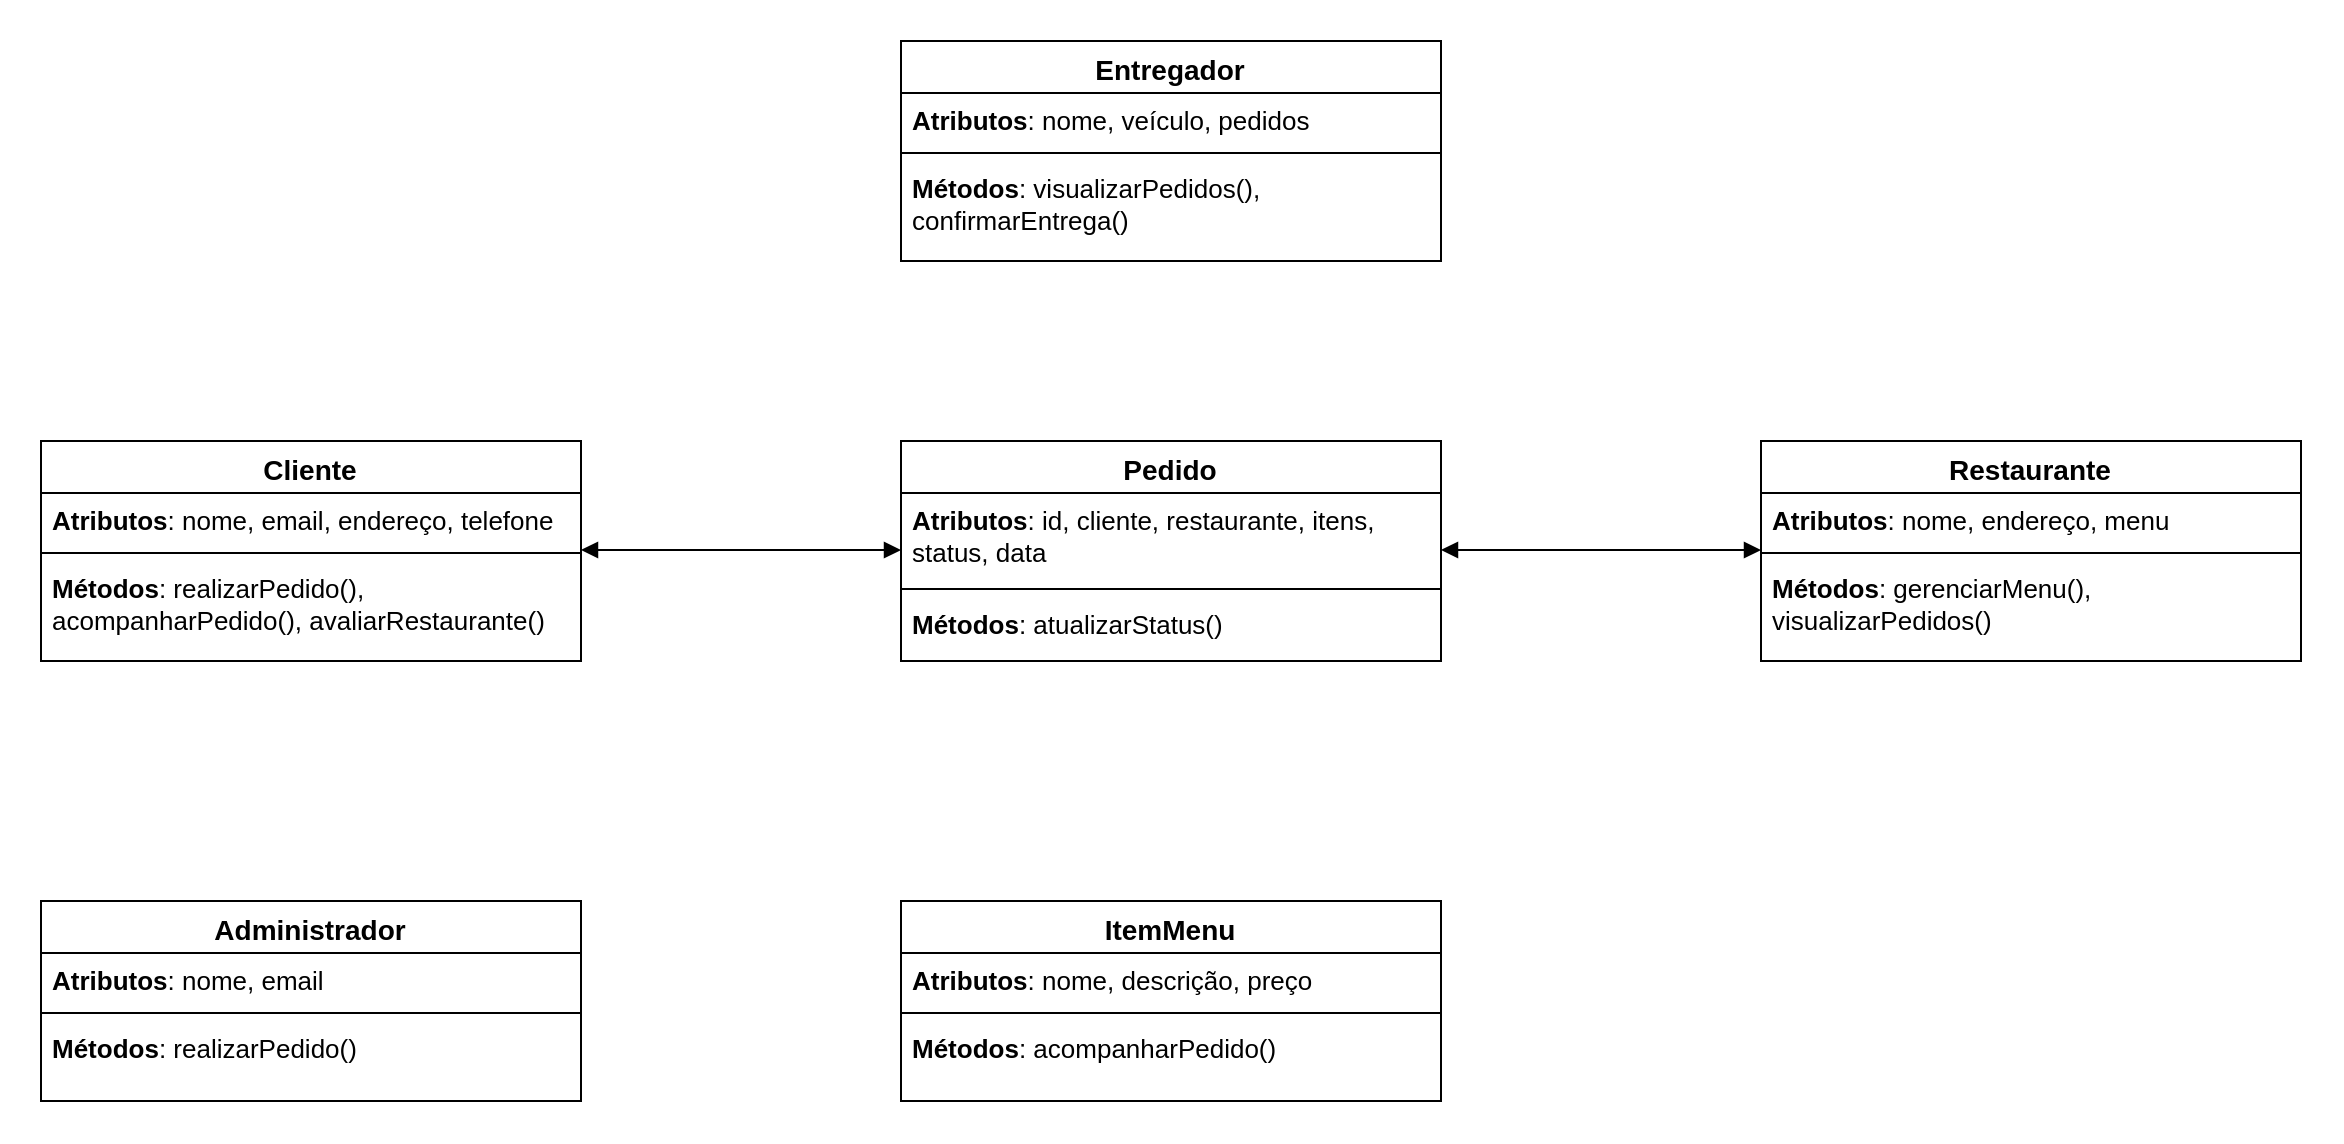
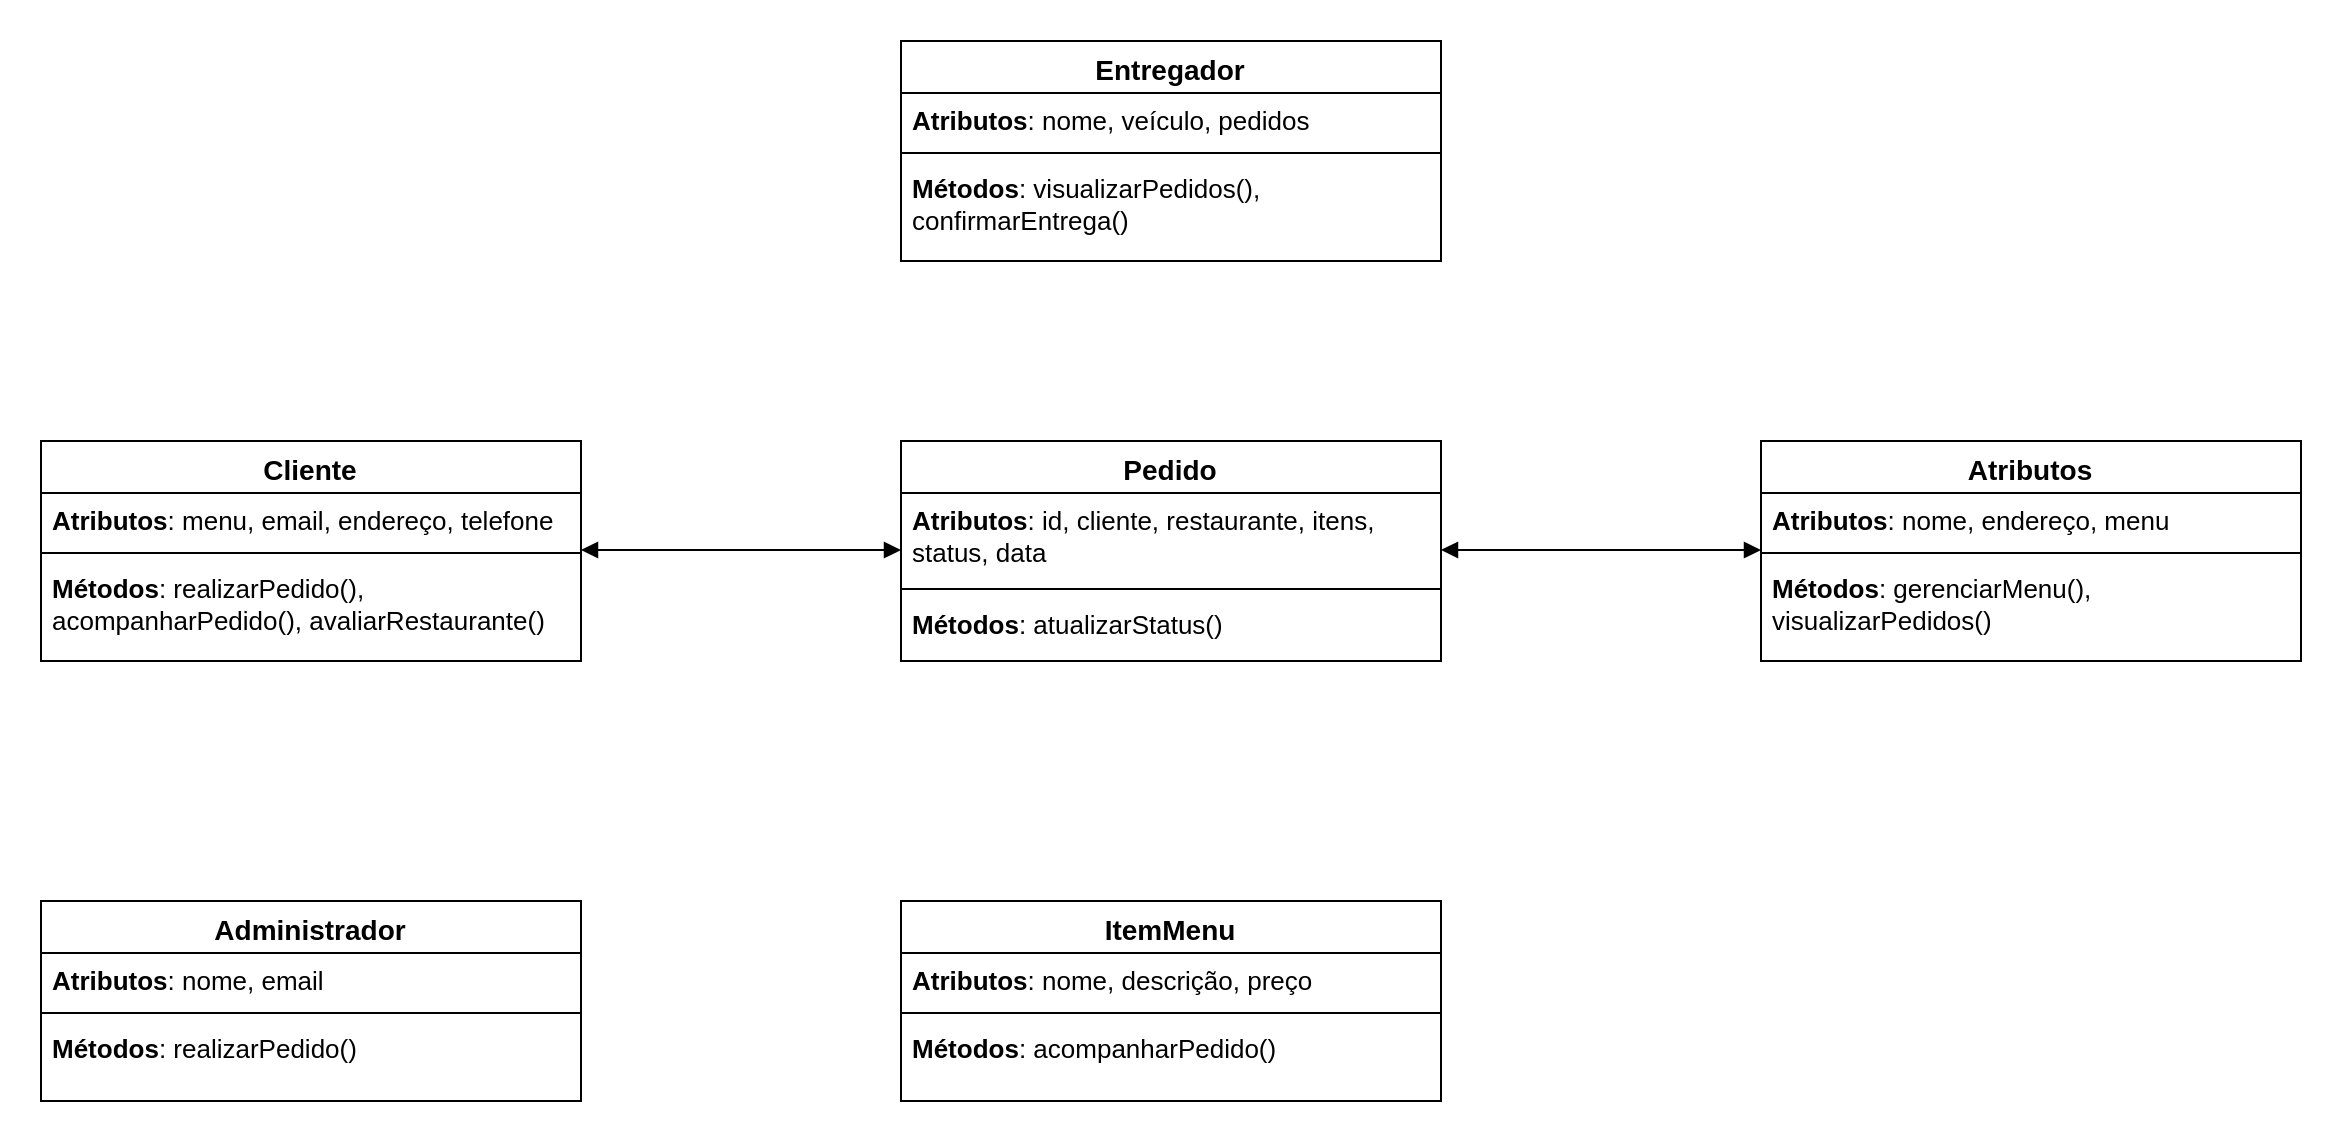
node "Restaurante": label "Restaurante" -> "Atributos"
node "Atributos: nome, email, endereço, telefone": label "Atributos: nome, email, endereço, telefone" -> "Atributos: menu, email, endereço, telefone"
